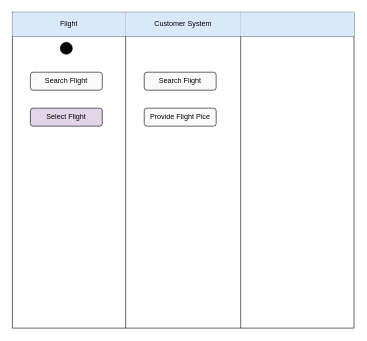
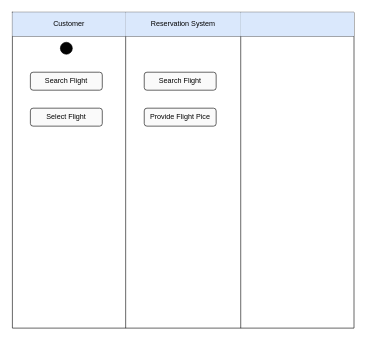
node "Flight": label "Flight" -> "Customer"
node "Customer System": label "Customer System" -> "Reservation System"
node "Select Flight": fillcolor #e1d5e7 -> #fafafa
